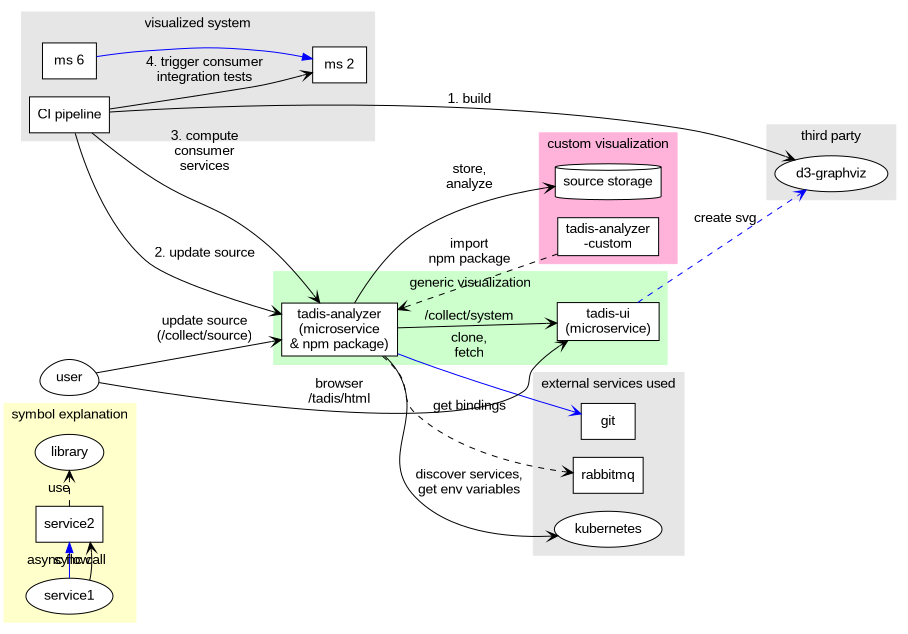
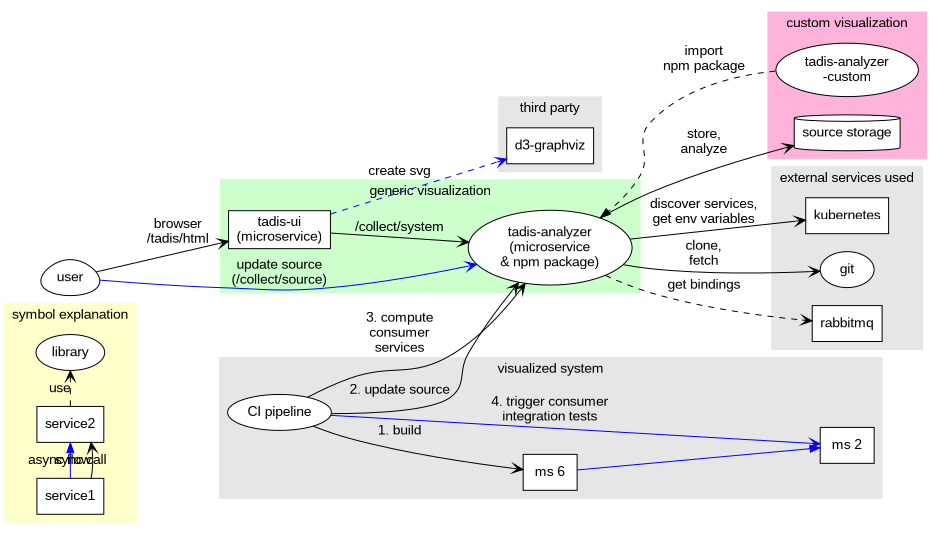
edge "CI pipeline" -> "ms 2": color black -> blue
edge "CI pipeline" -> "d3-graphviz": now "CI pipeline" -> "ms 6"
node "CI pipeline": shape box -> ellipse
node "d3-graphviz": shape ellipse -> box
node "tadis-analyzer -custom": shape box -> ellipse
edge "tadis-analyzer -custom" -> "tadis-analyzer (microservice & npm package)": arrowhead vee -> normal
edge "tadis-analyzer (microservice & npm package)" -> "tadis-ui (microservice)": reversed
node "tadis-analyzer (microservice & npm package)": shape box -> ellipse
edge "user" -> "tadis-analyzer (microservice & npm package)": color black -> blue
edge "tadis-analyzer (microservice & npm package)" -> "git": color blue -> black
node "git": shape box -> ellipse
node "kubernetes": shape ellipse -> box
node "service1": shape ellipse -> box
